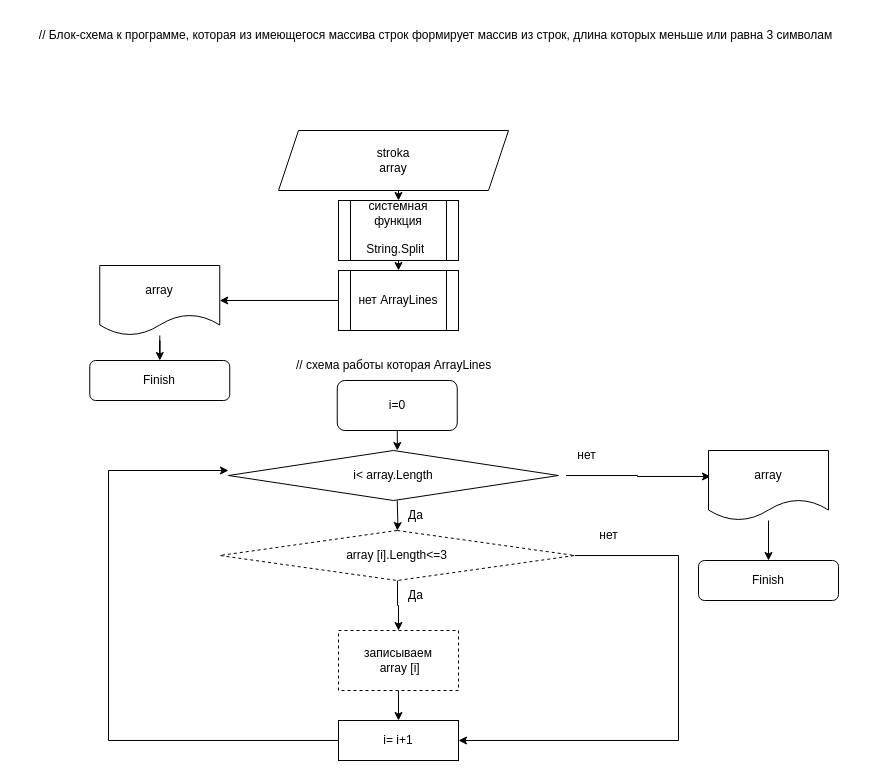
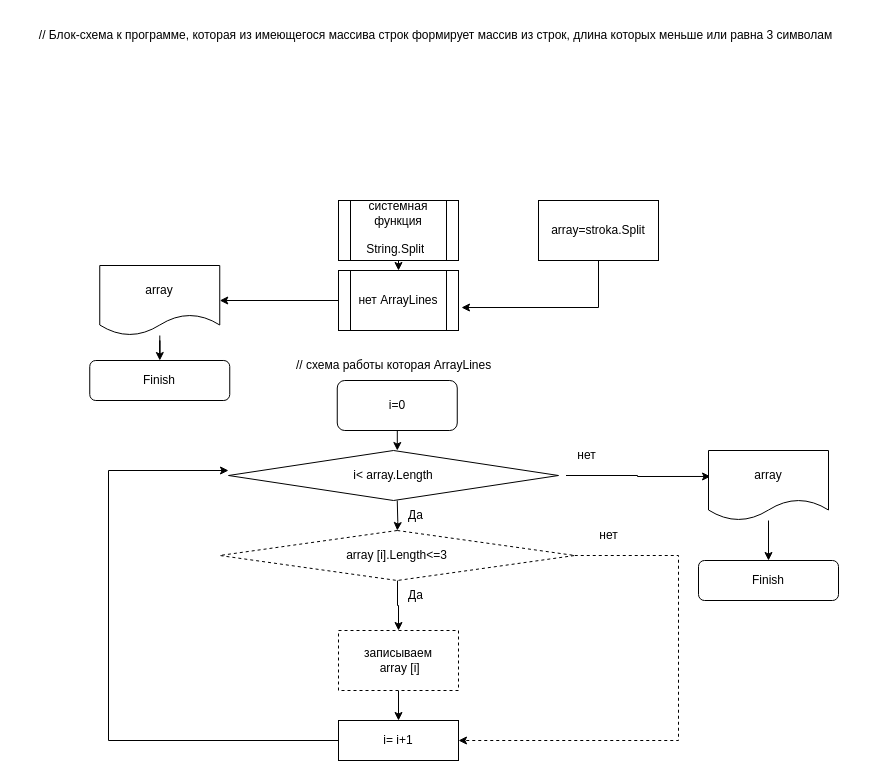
node "stroka array": removed
edge "stroka array" -> "системная функция String.Split": removed
node "array=stroka.Split": added
edge "array=stroka.Split" -> "нет ArrayLines": added
edge "аrray [i].Length<=3" -> "i= i+1": style solid -> dashed
